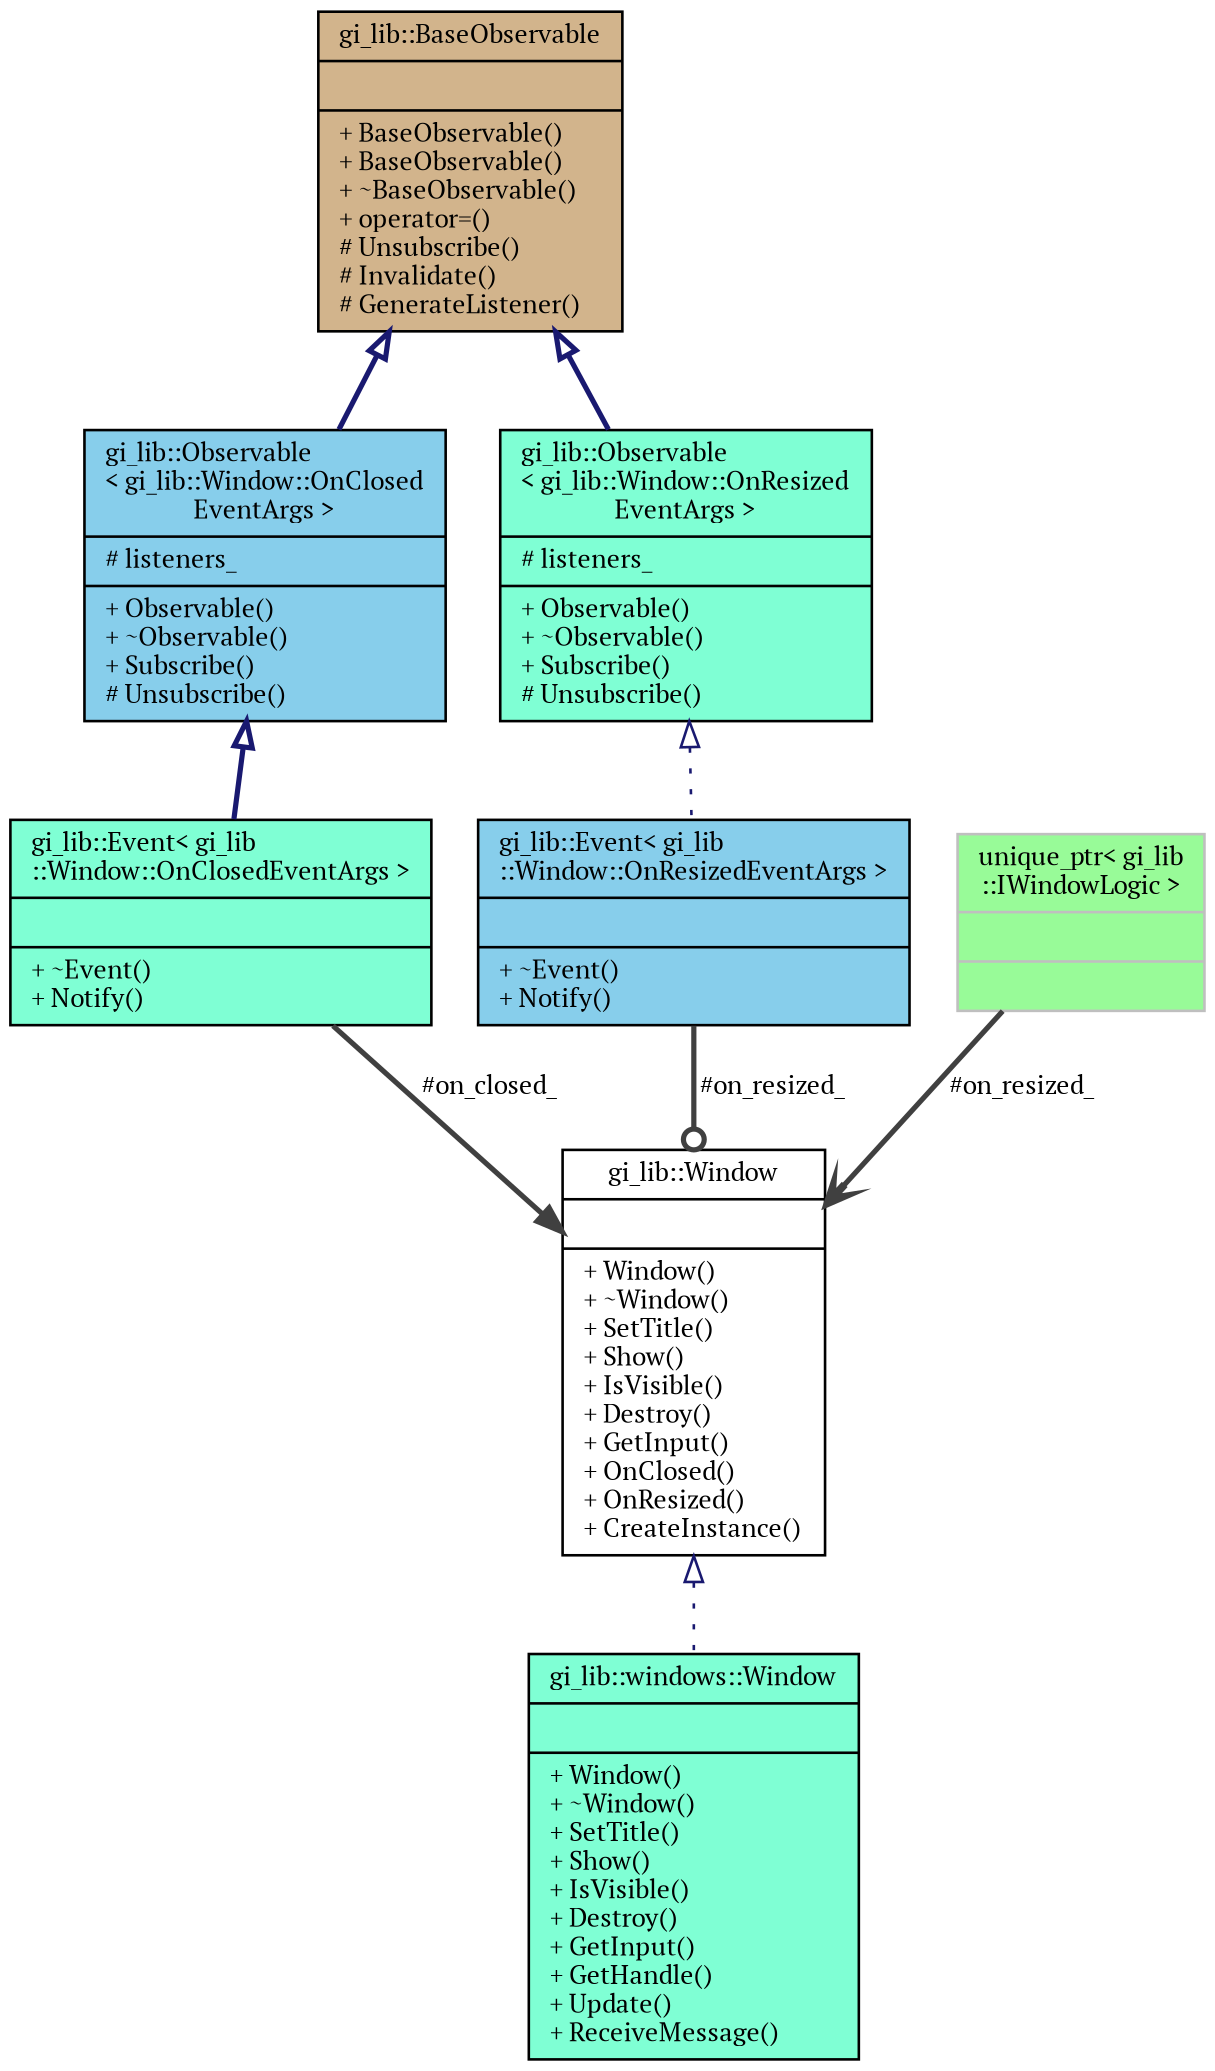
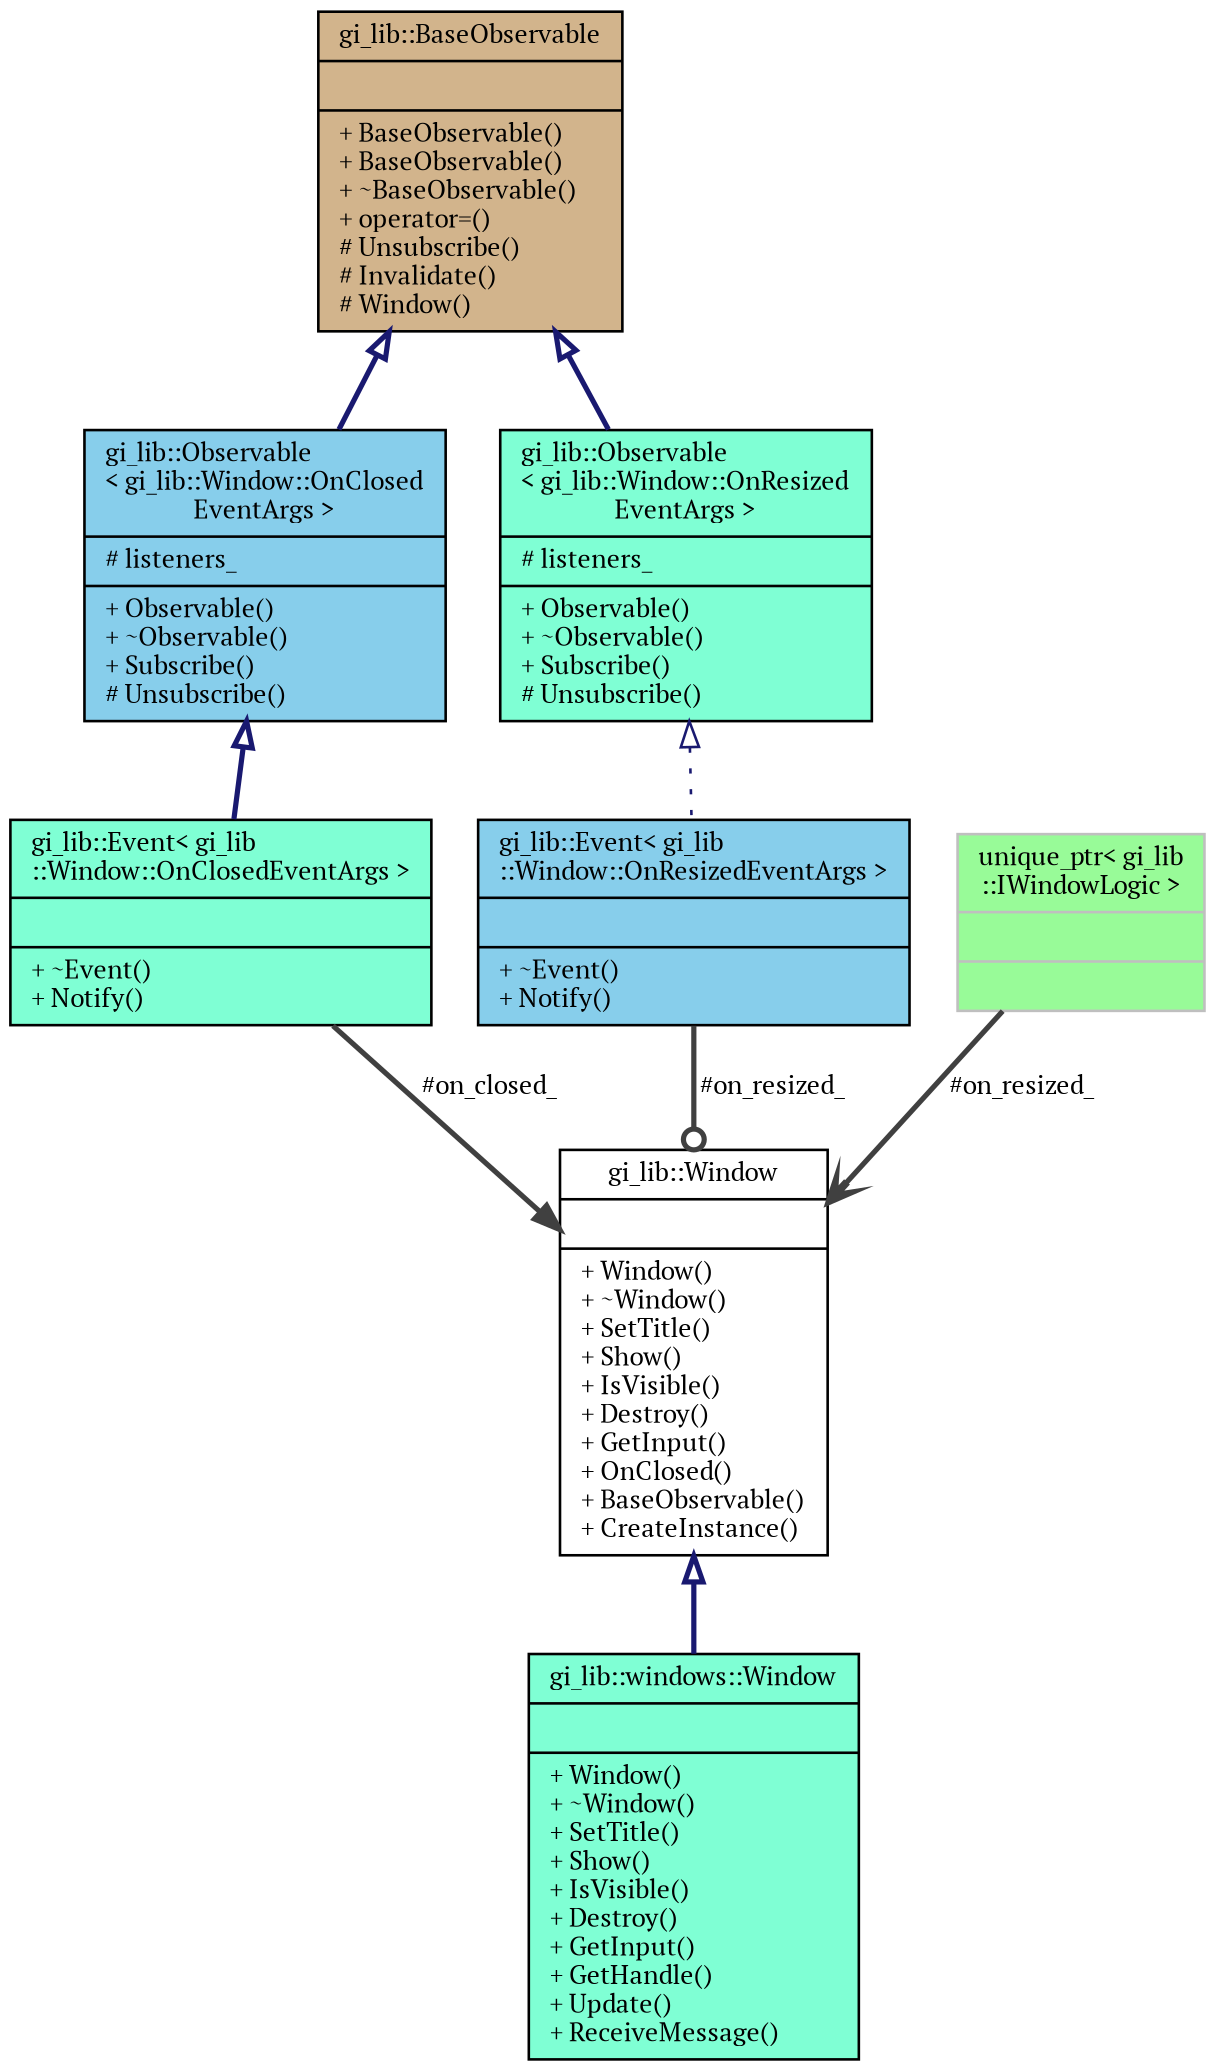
node "gi_lib::BaseObservable": text "# GenerateListener()" -> "# Window()"
node "gi_lib::Window": text "+ OnResized()" -> "+ BaseObservable()"
edge "gi_lib::windows::Window" -> "gi_lib::Window": style dotted -> bold
